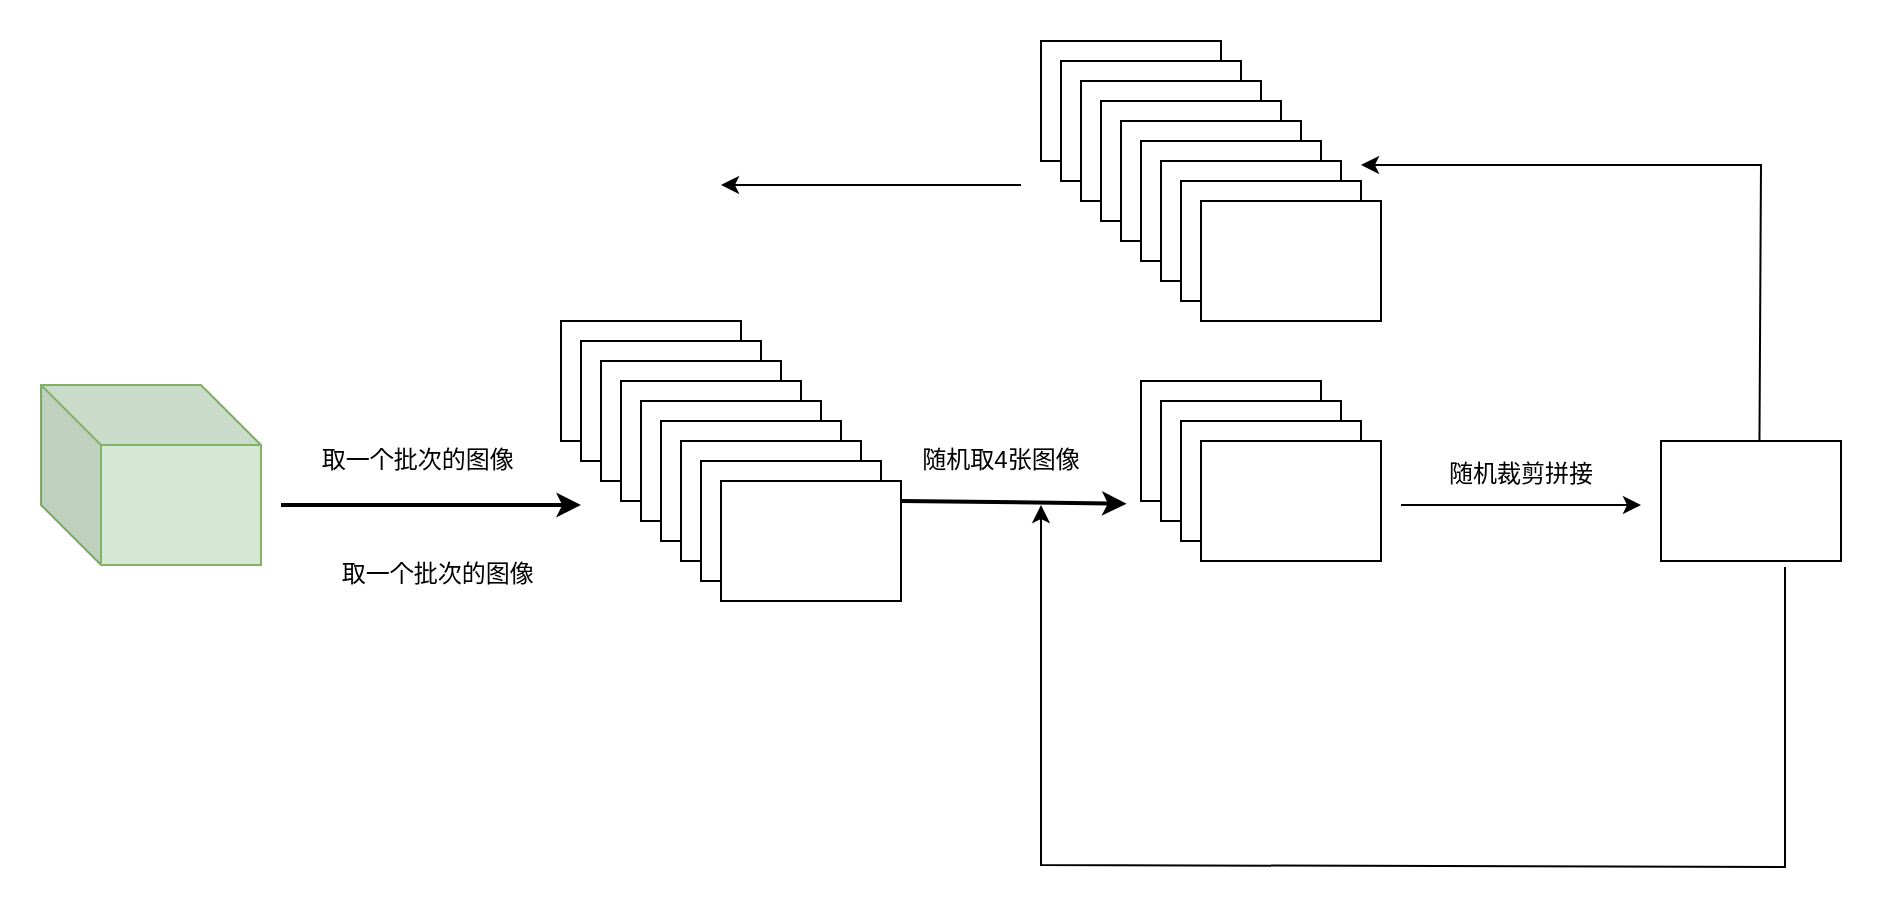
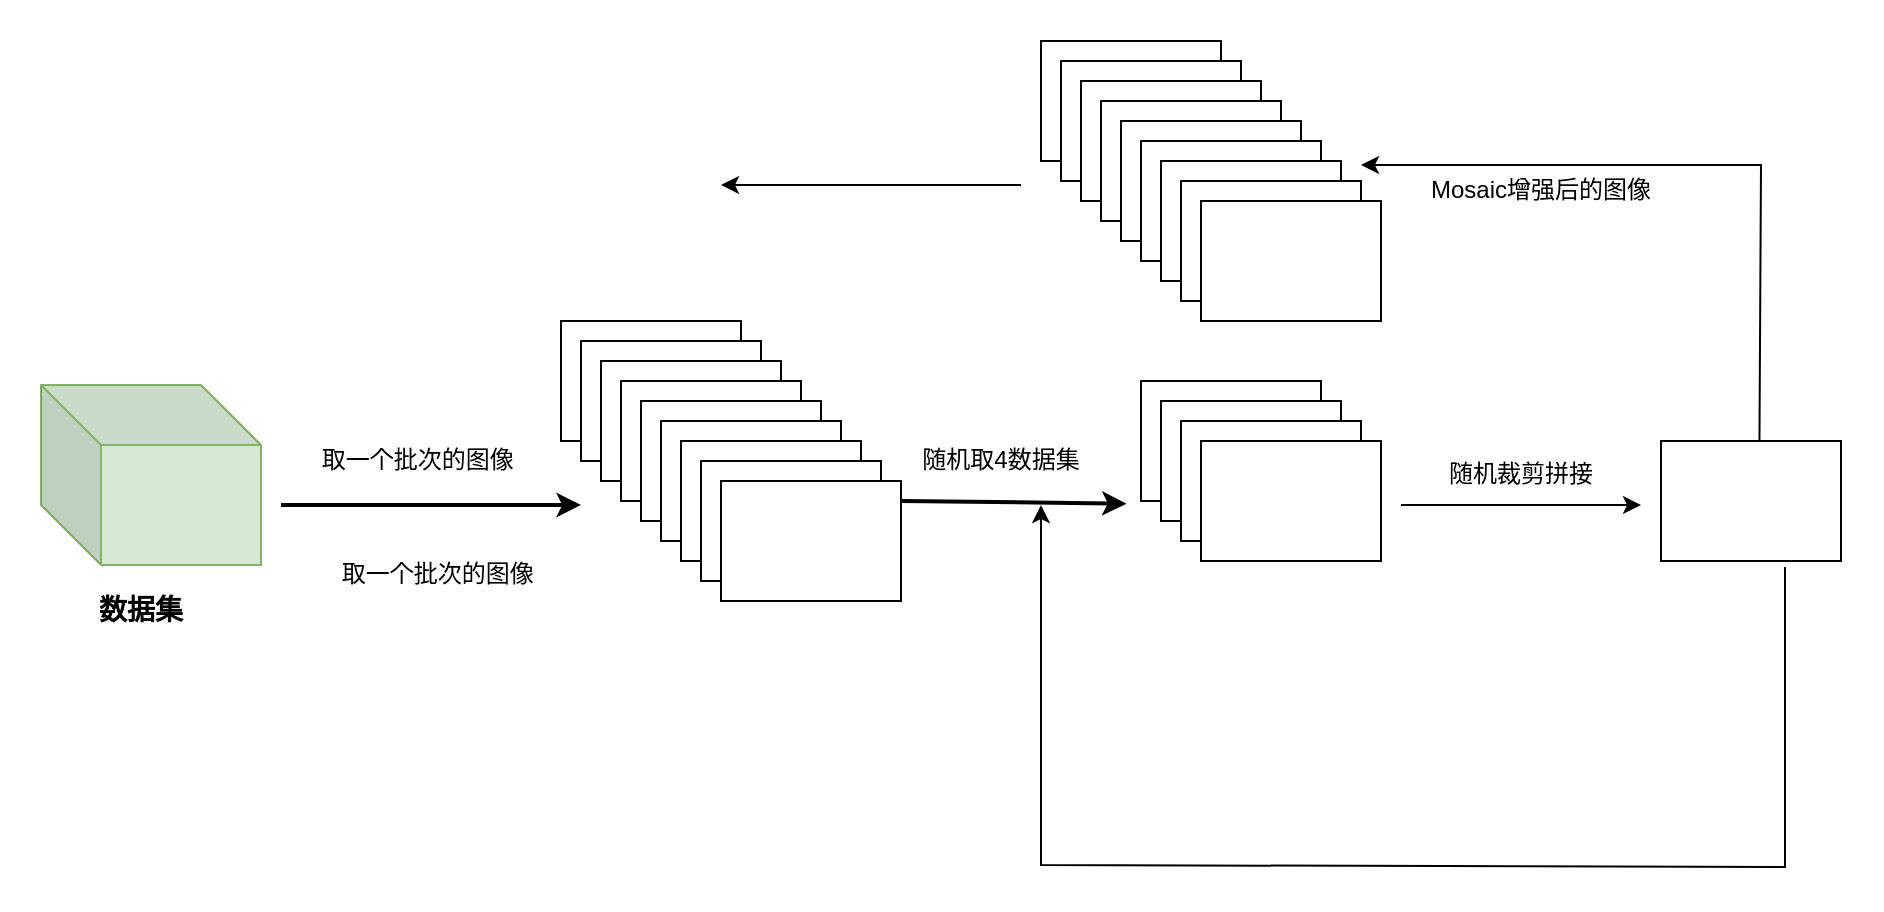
node "Mosaic增强后的图像": added
node "随机取4张图像": label "随机取4张图像" -> "随机取4数据集"
node "数据集": added
